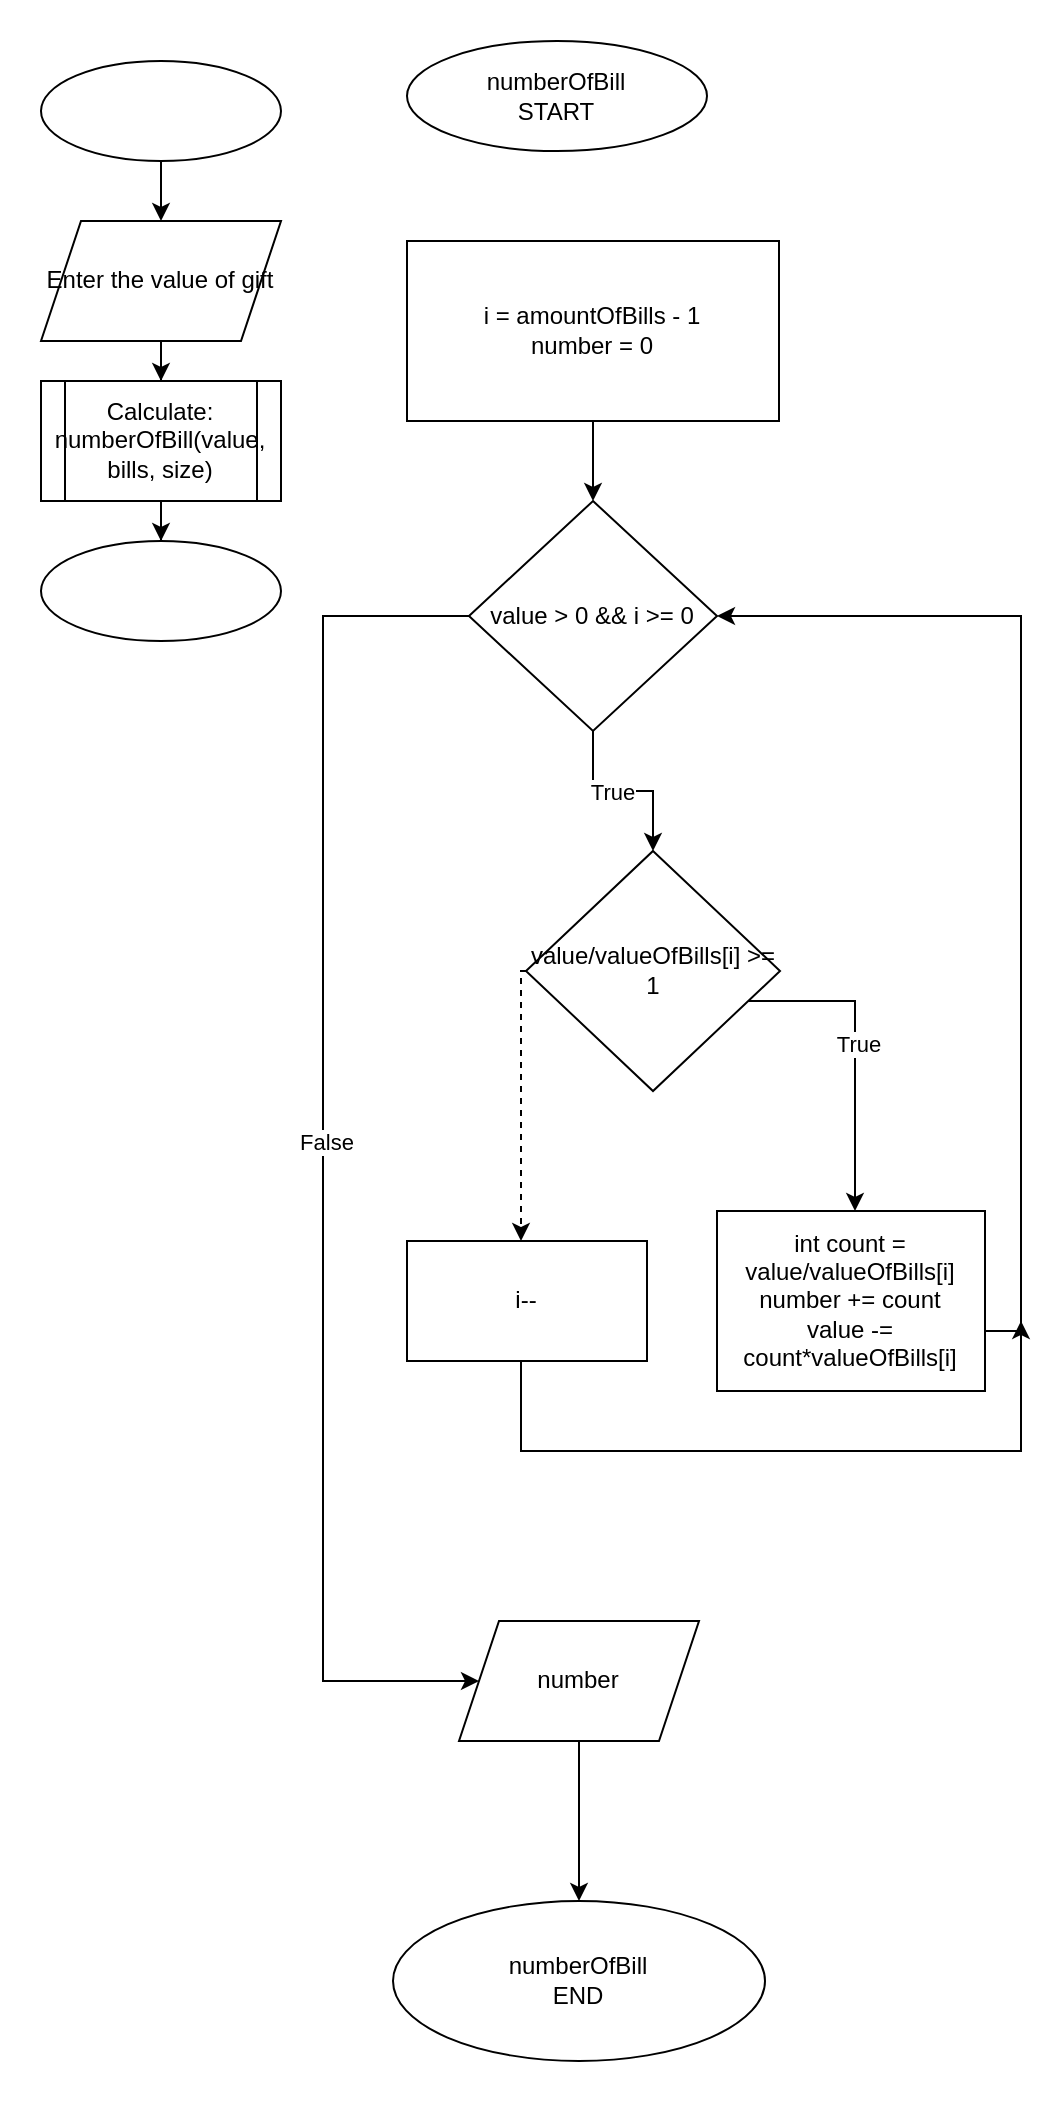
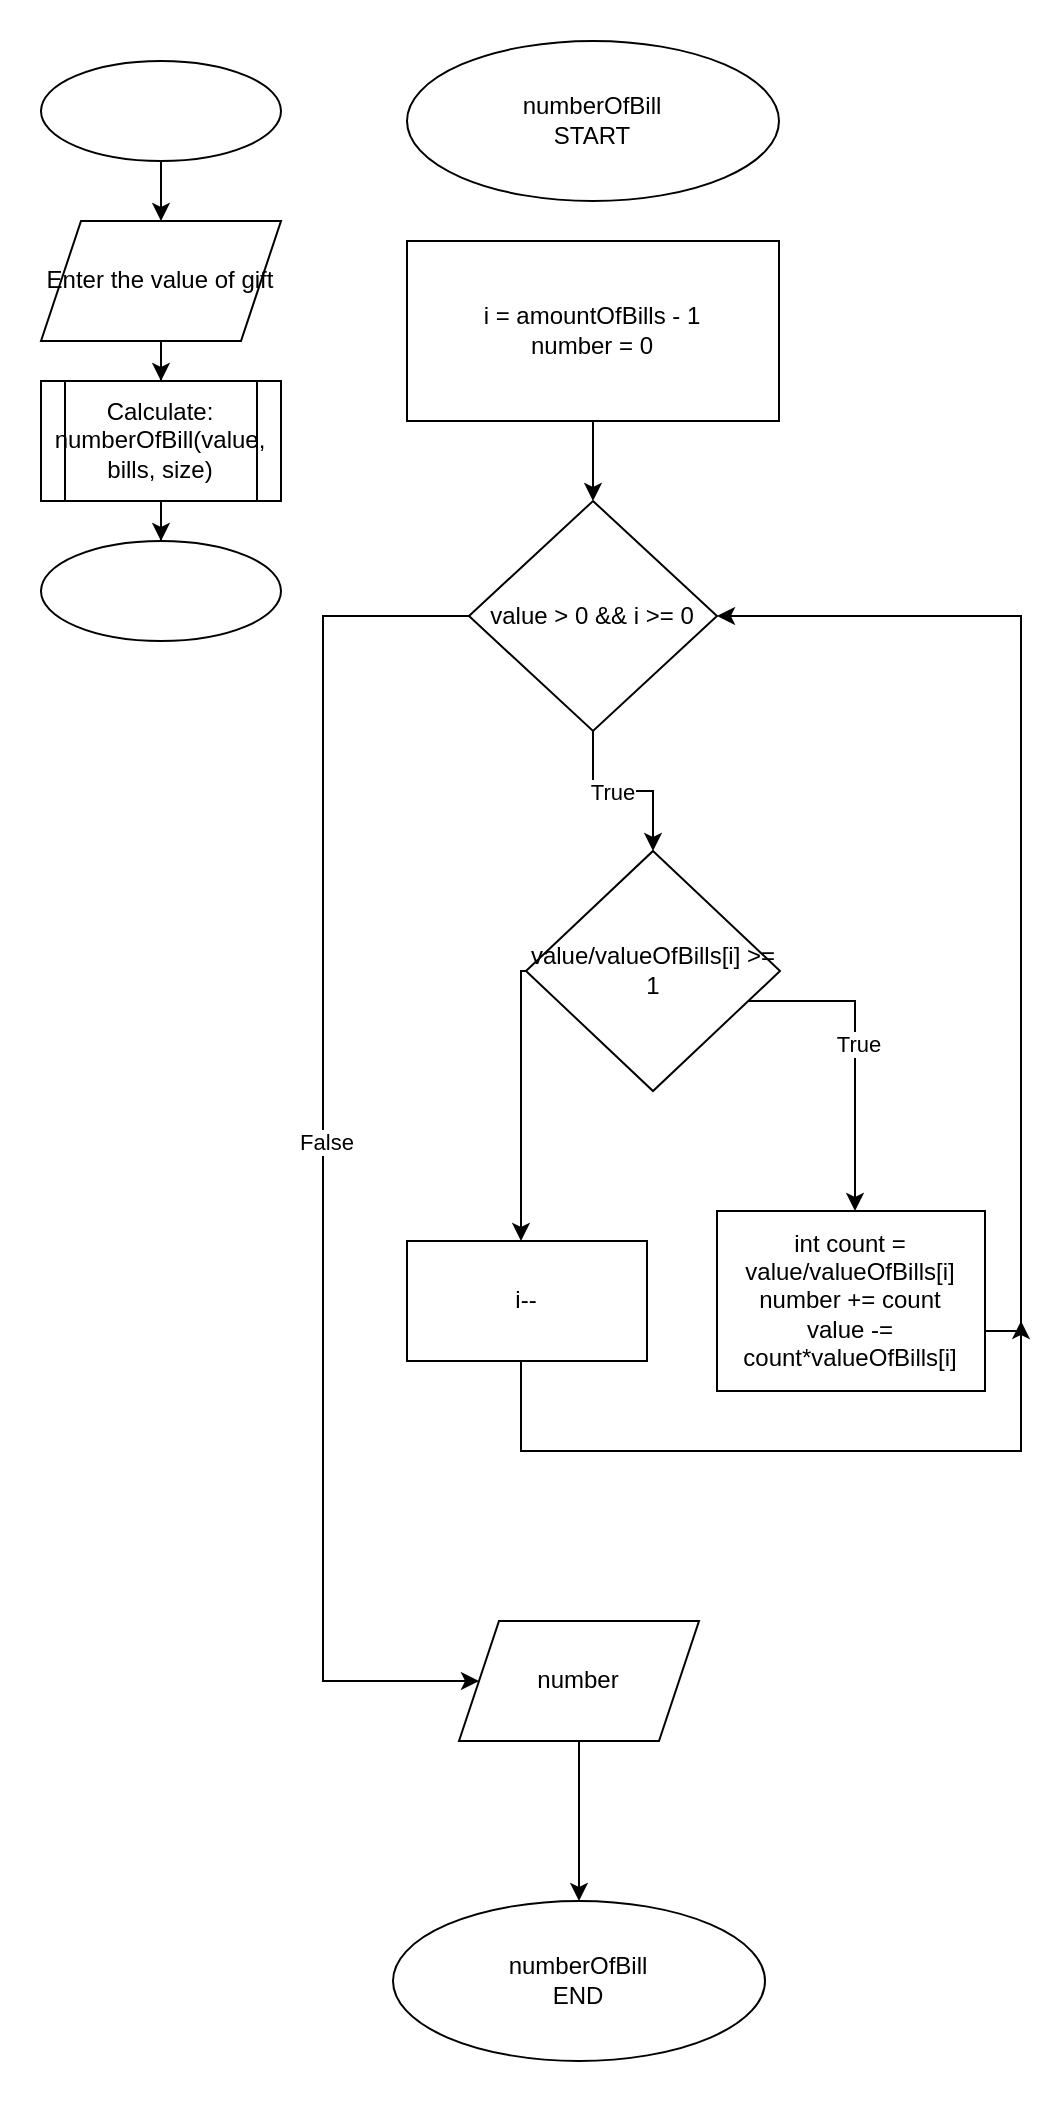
node "numberOfBill START": size 300x110 -> 372x160
edge "value/valueOfBills[i] >= 1" -> "i--": style dashed -> solid
